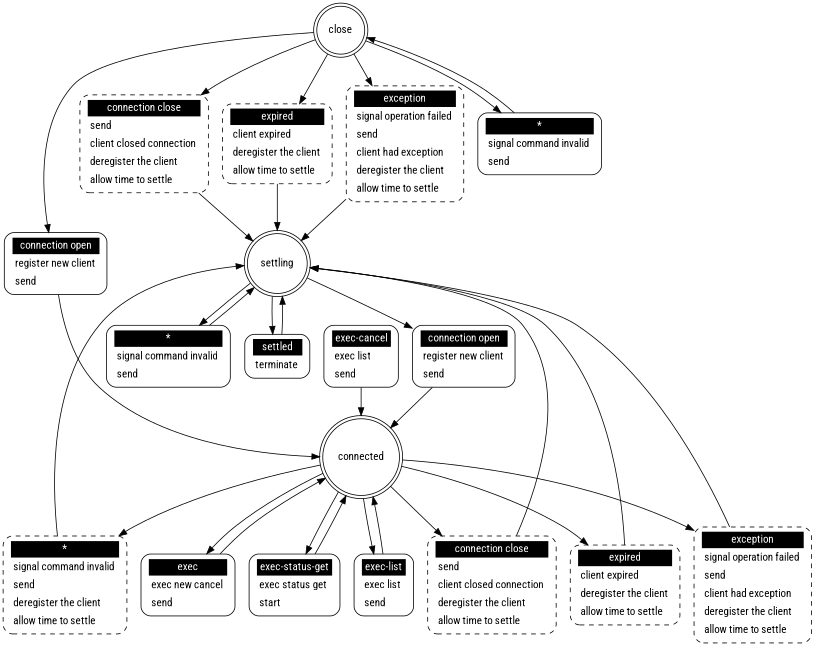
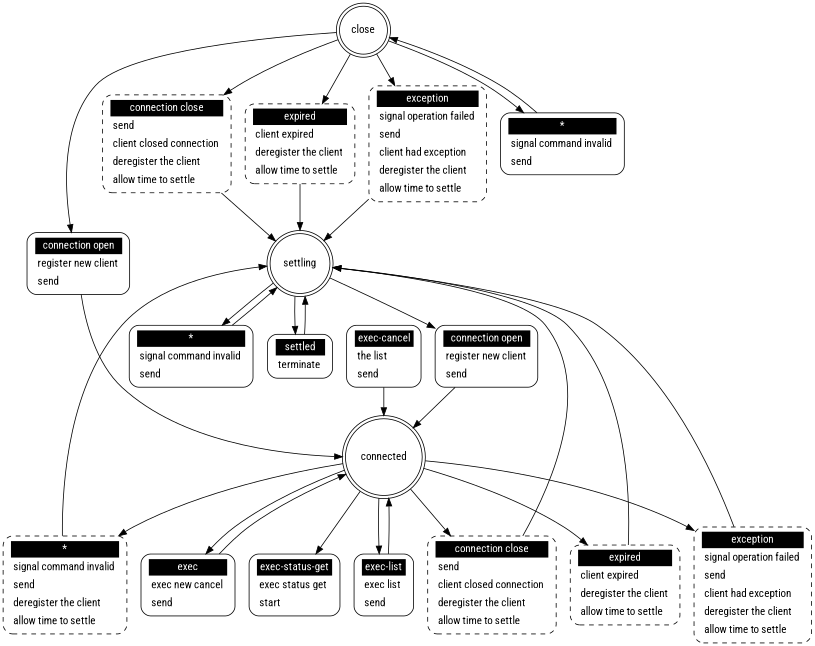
node "exec-cancel": text "exec list" -> "the list"
edge "exec-status-get" -> "connected": removed
